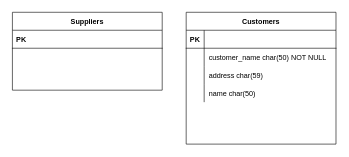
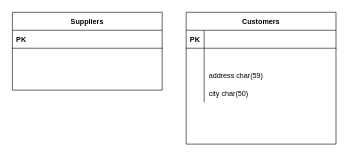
node "customer_name char(50) NOT NULL": removed
node "name char(50)": label "name char(50)" -> "city char(50)"
